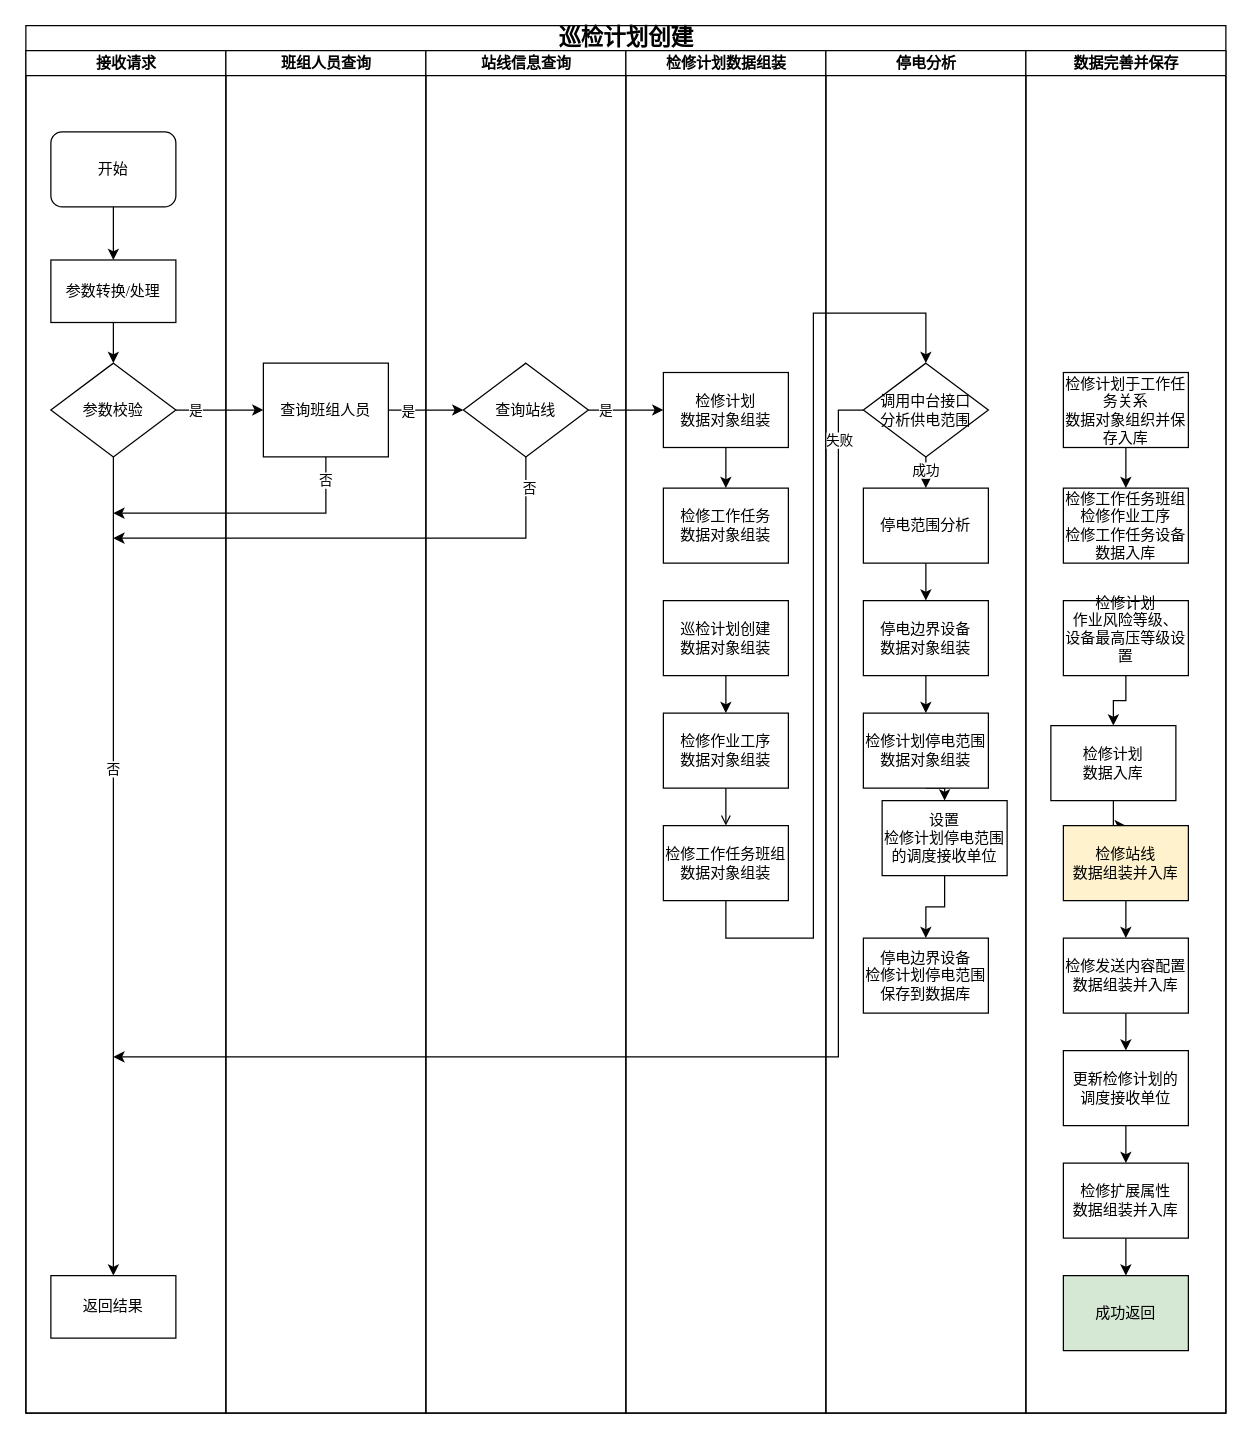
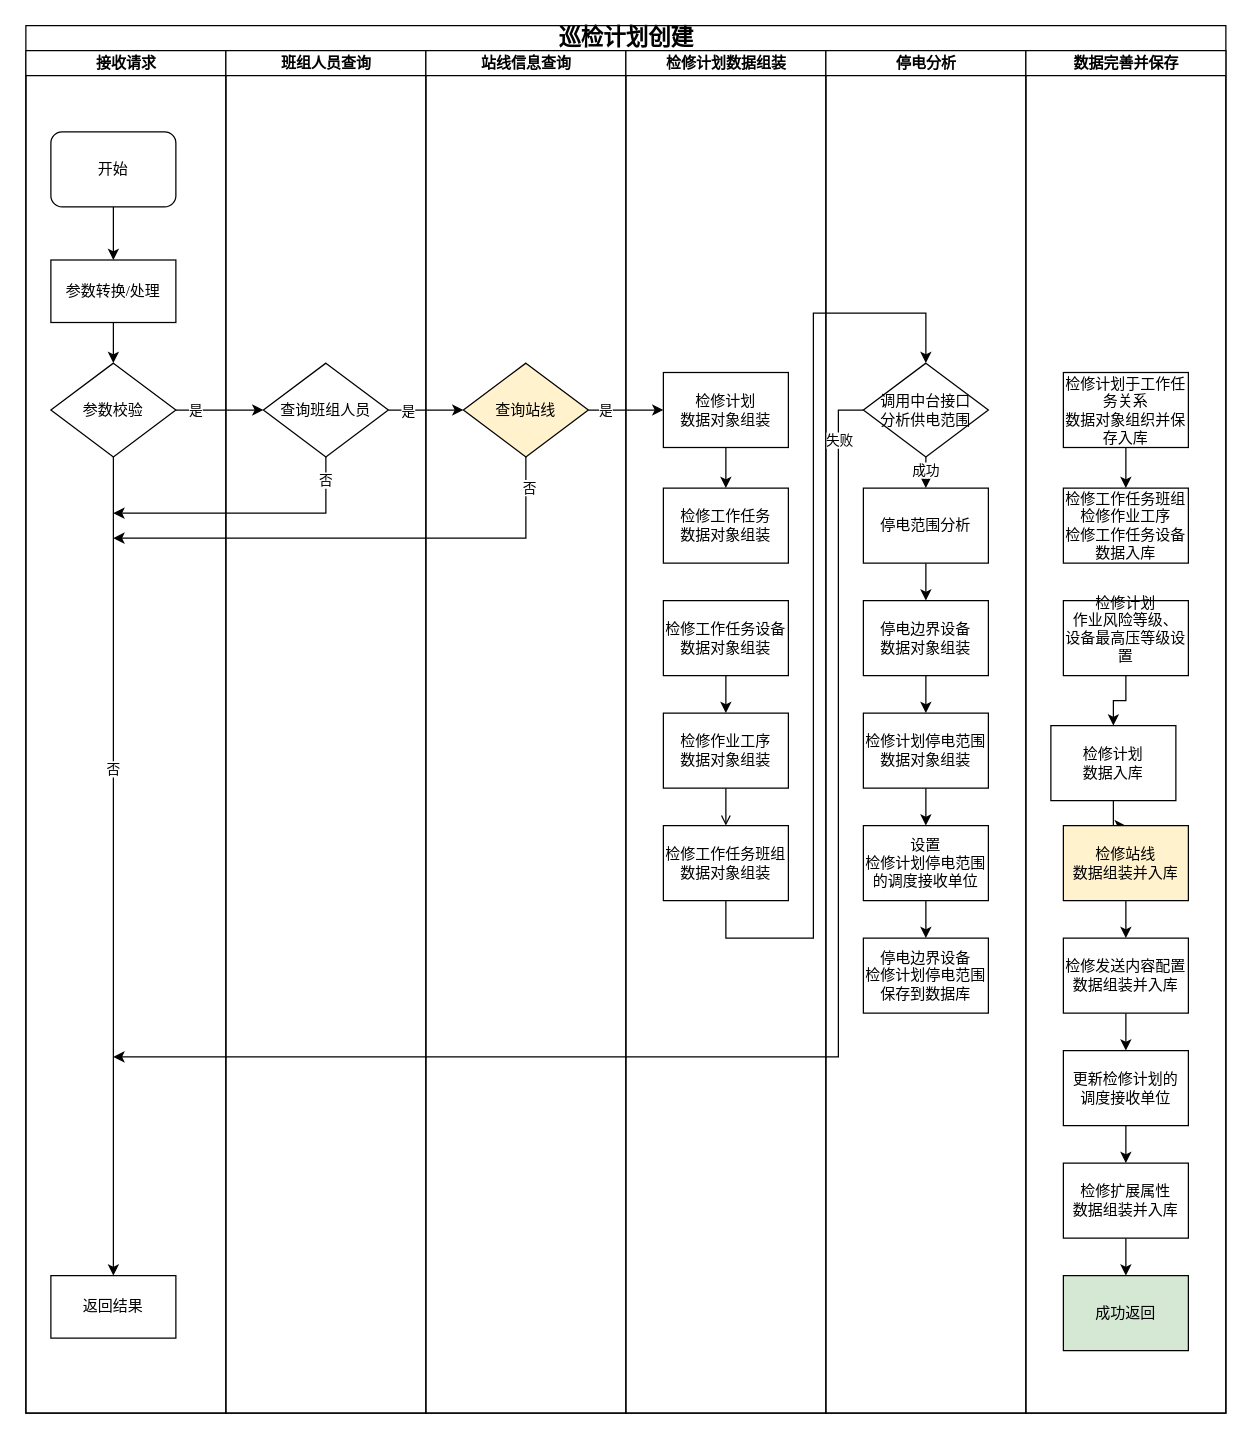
node "查询班组人员": shape rectangle -> diamond
node "查询站线": fillcolor #ffffff -> #fff2cc
node "巡检计划创建 数据对象组装": label "巡检计划创建 数据对象组装" -> "检修工作任务设备 数据对象组装"
node "设置 检修计划停电范围 的调度接收单位": moved (944, 838) -> (926, 863)
